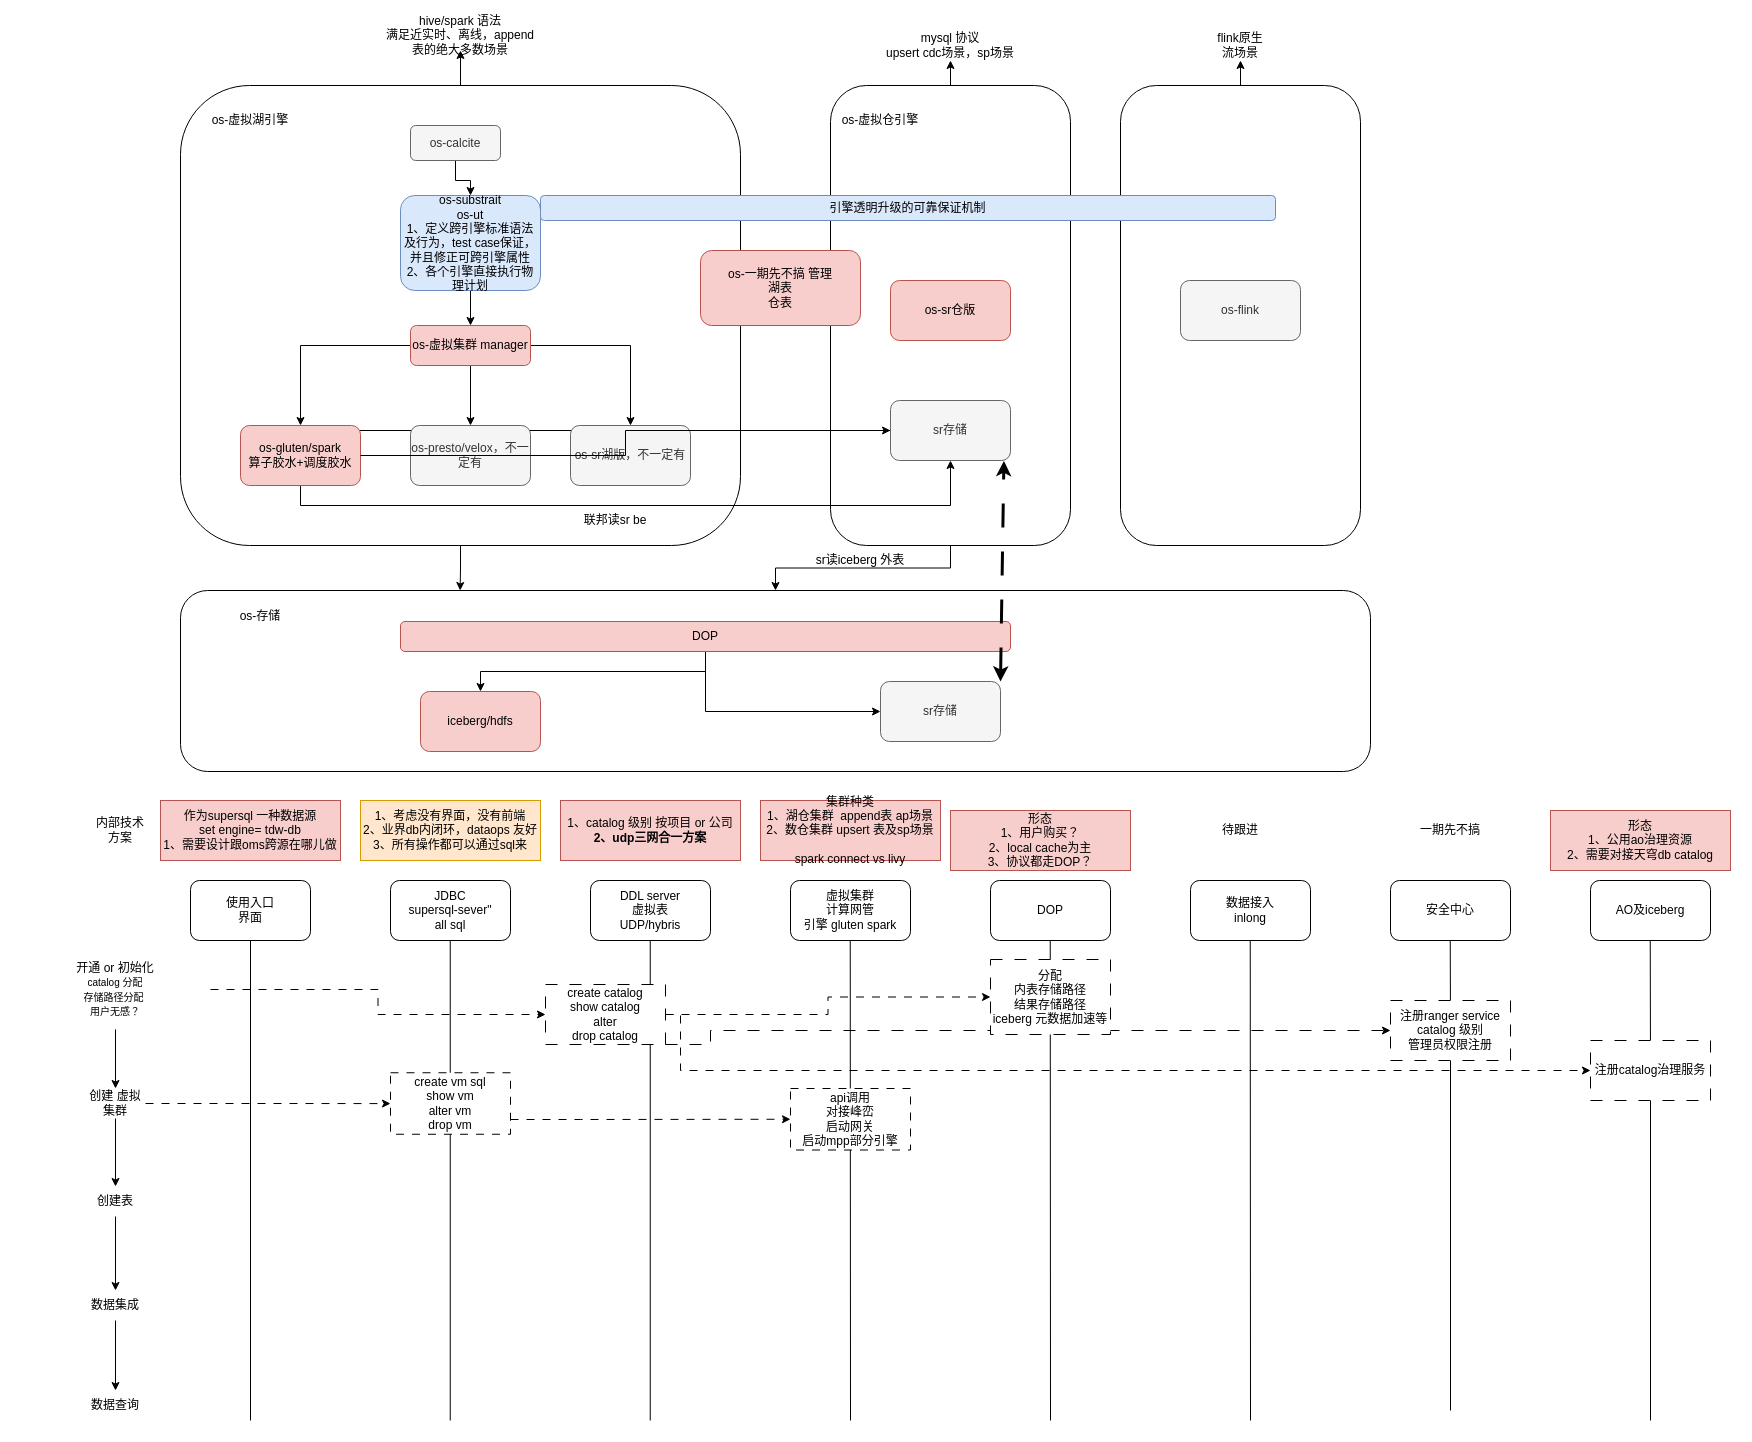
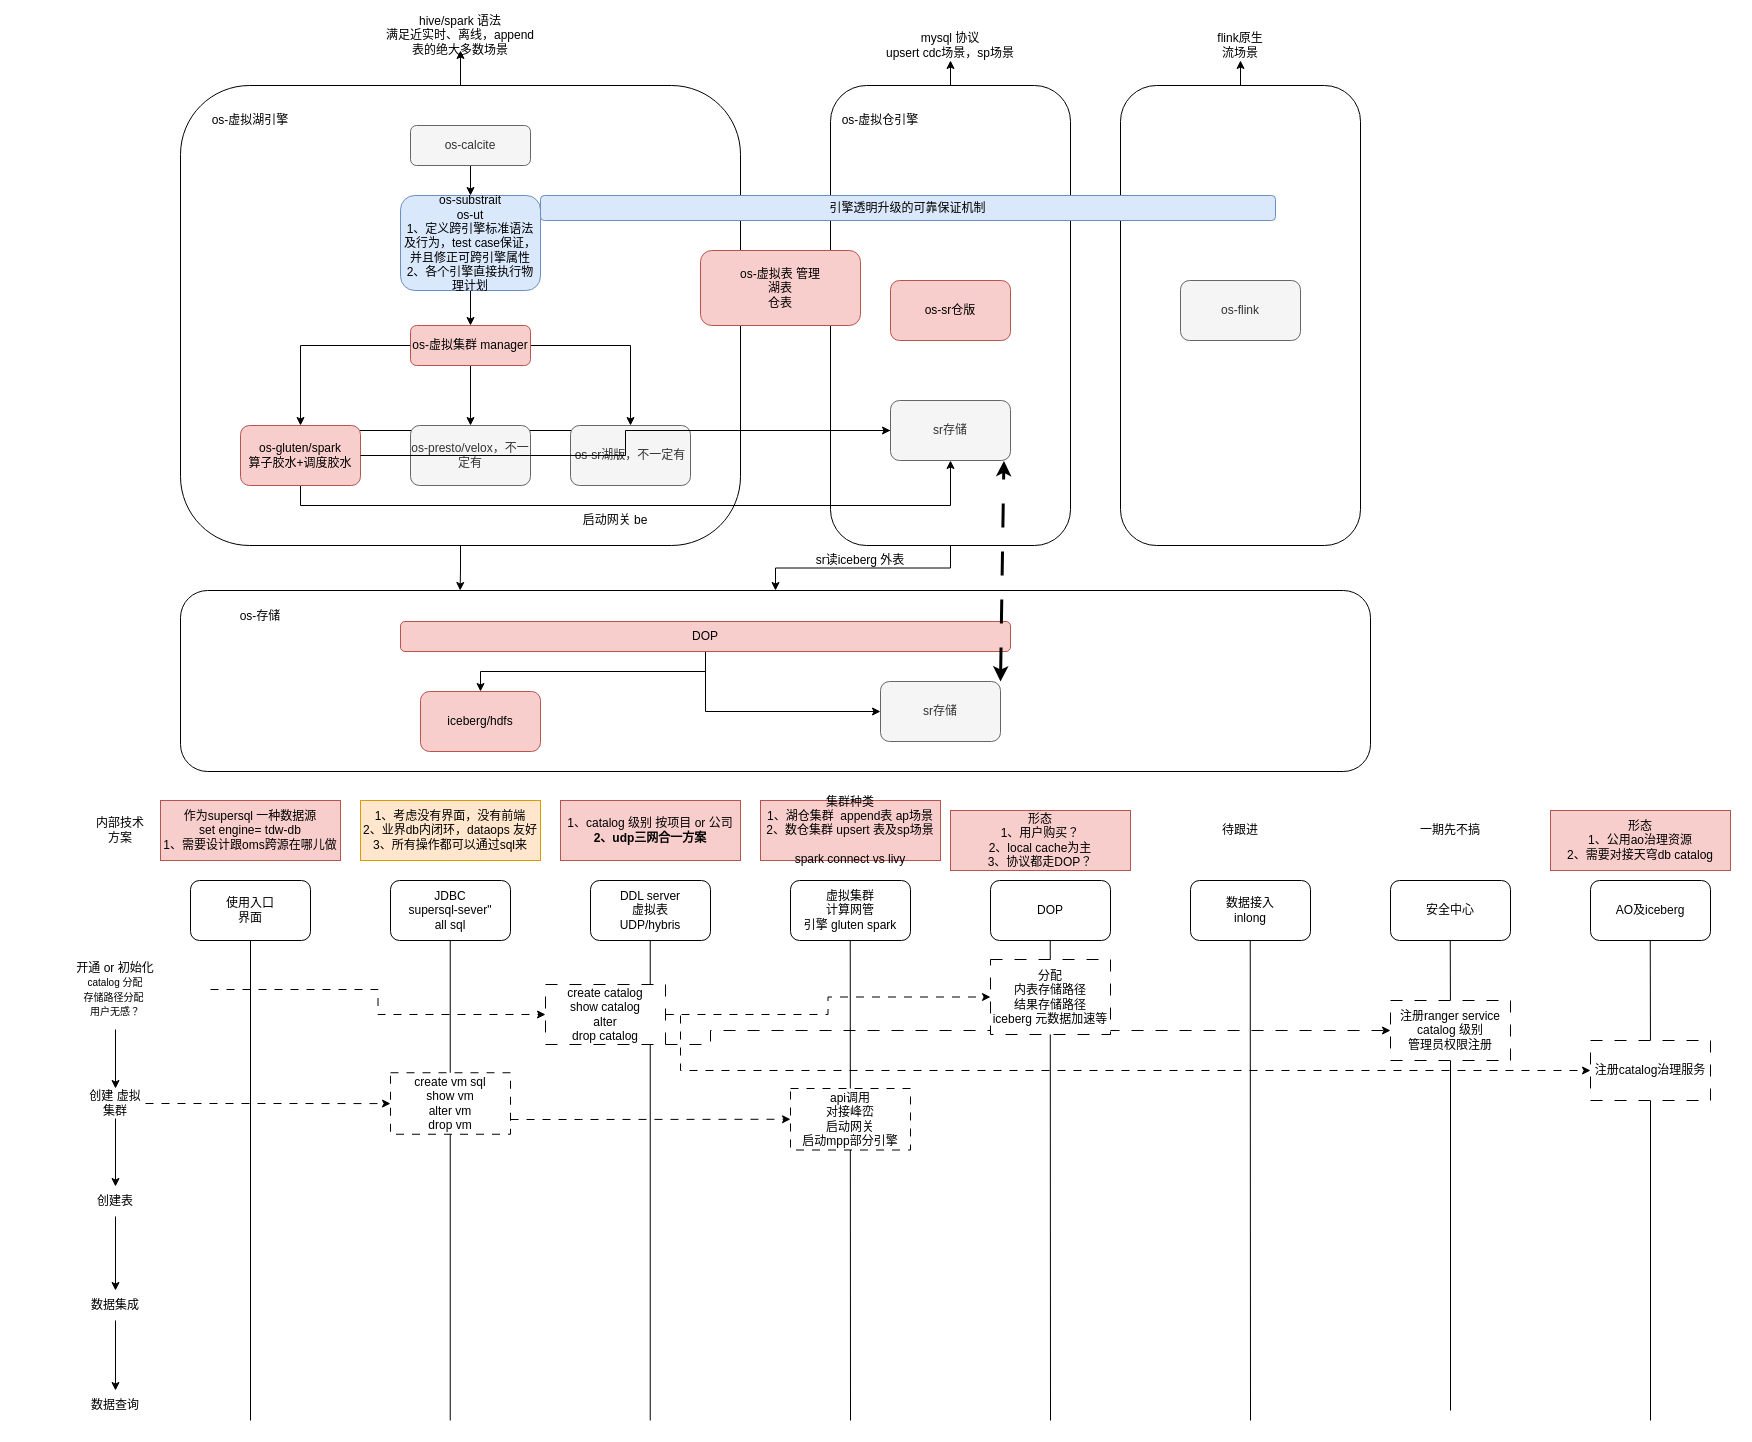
node "os-calcite": size 90x35 -> 120x40
node "os-一期先不搞 管理 湖表 仓表": label "os-一期先不搞 管理 湖表 仓表" -> "os-虚拟表 管理 湖表 仓表"
node "联邦读sr be": label "联邦读sr be" -> "启动网关 be"
